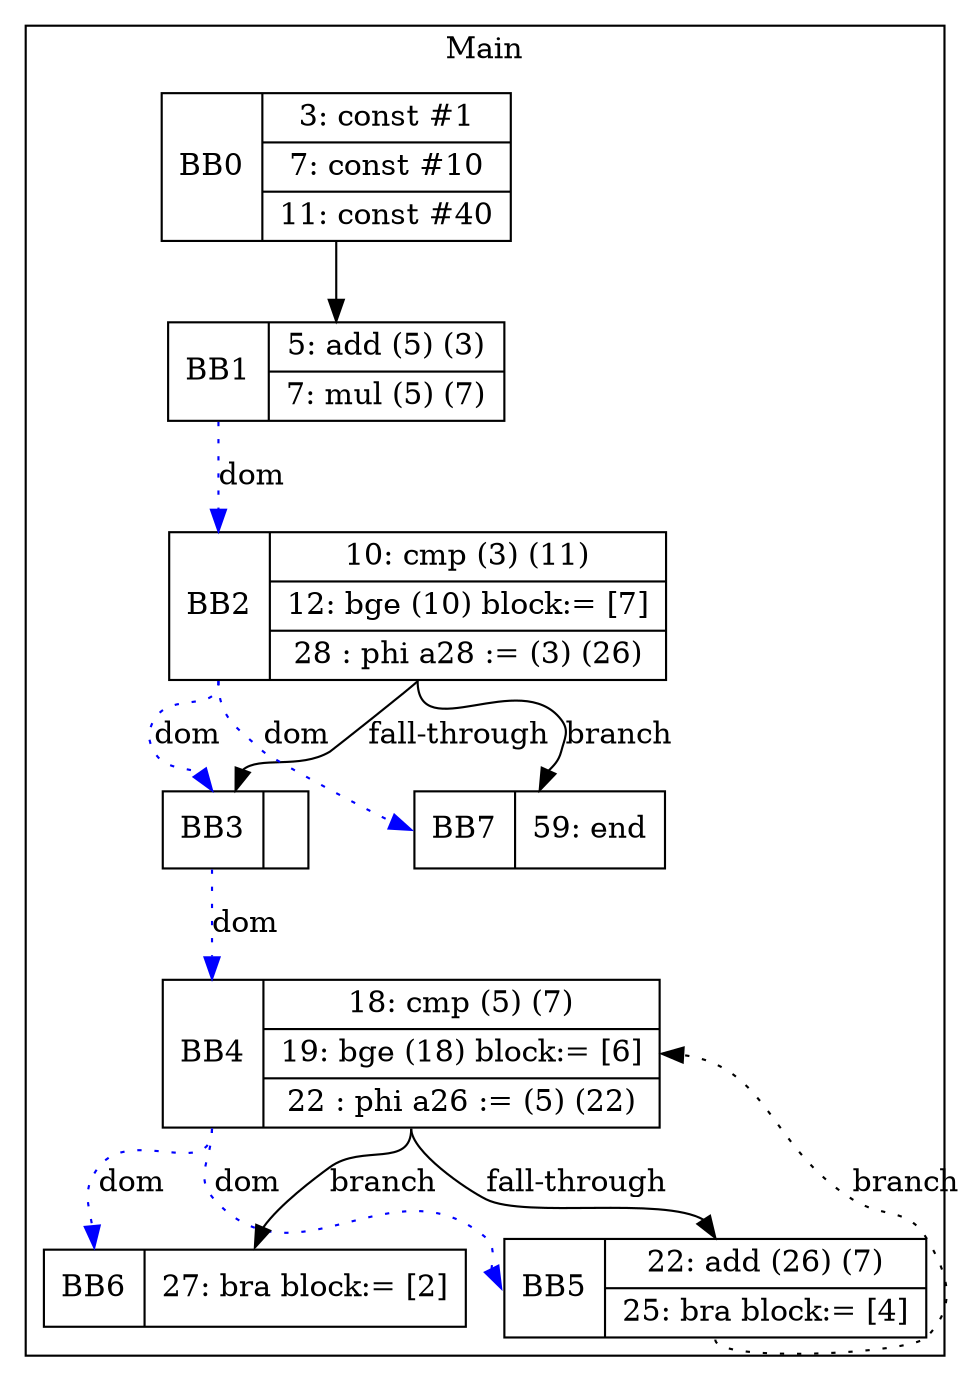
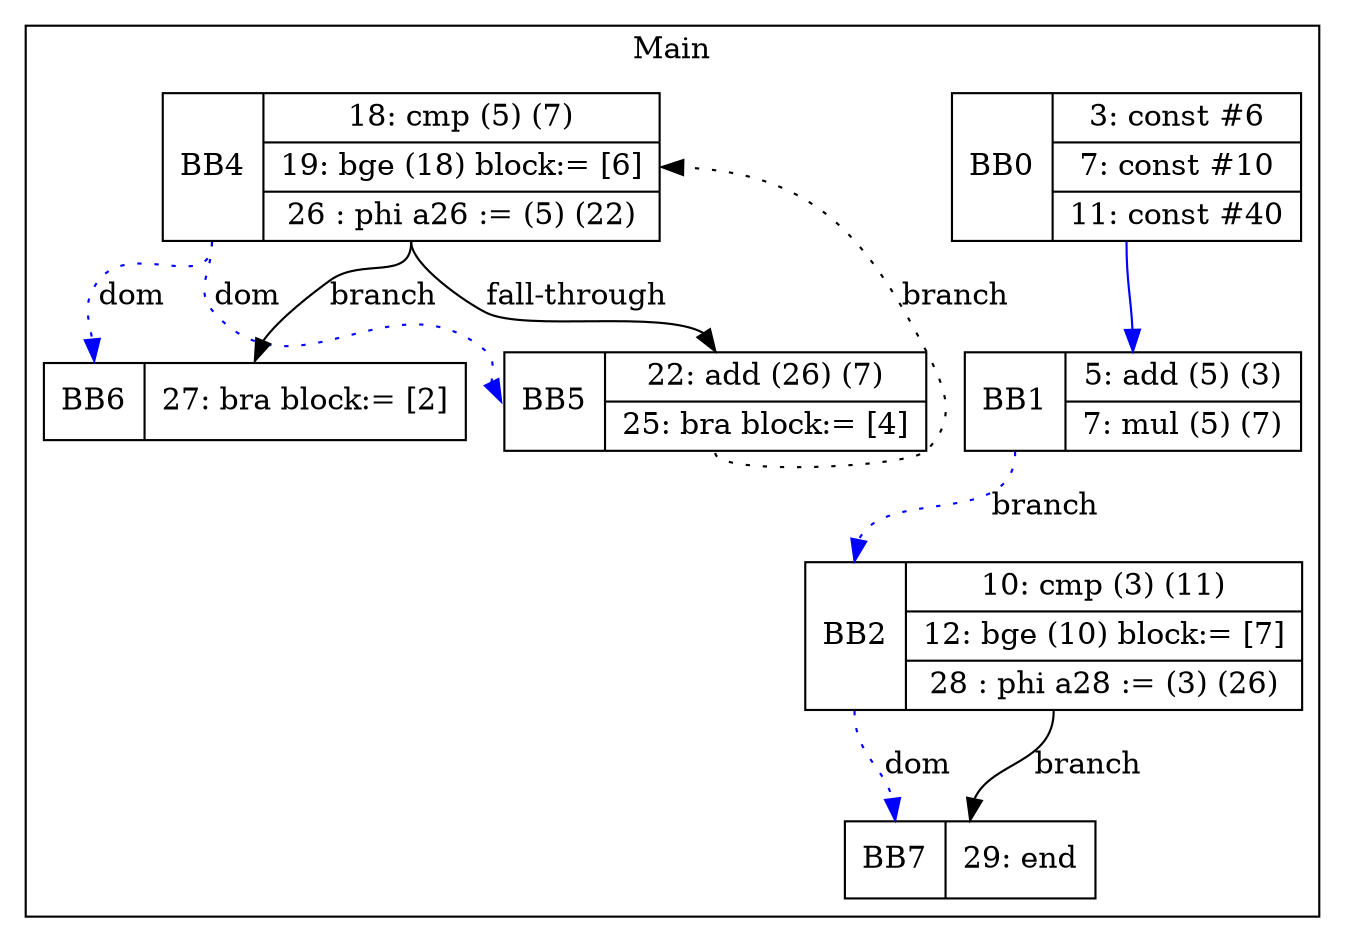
node "BB0": text "3: const #1" -> "3: const #6"
edge "BB0" -> "BB1": color black -> blue
edge "BB1" -> "BB2": label "dom" -> "branch"
node "BB7": text "59: end" -> "29: end"
node "BB3": removed
node "BB4": text "22 : phi a26 := (5) (22)" -> "26 : phi a26 := (5) (22)"
